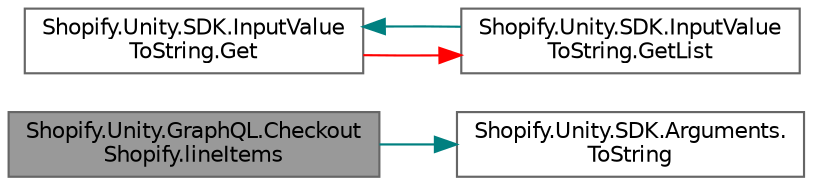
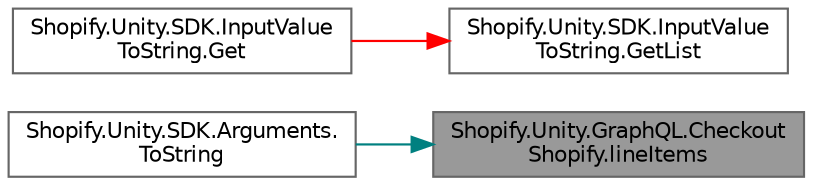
edge "Shopify.Unity.SDK.InputValue ToString.GetList" -> "Shopify.Unity.SDK.InputValue ToString.Get": removed
edge "Shopify.Unity.GraphQL.Checkout Shopify.lineItems" -> "Shopify.Unity.SDK.Arguments. ToString": reversed
